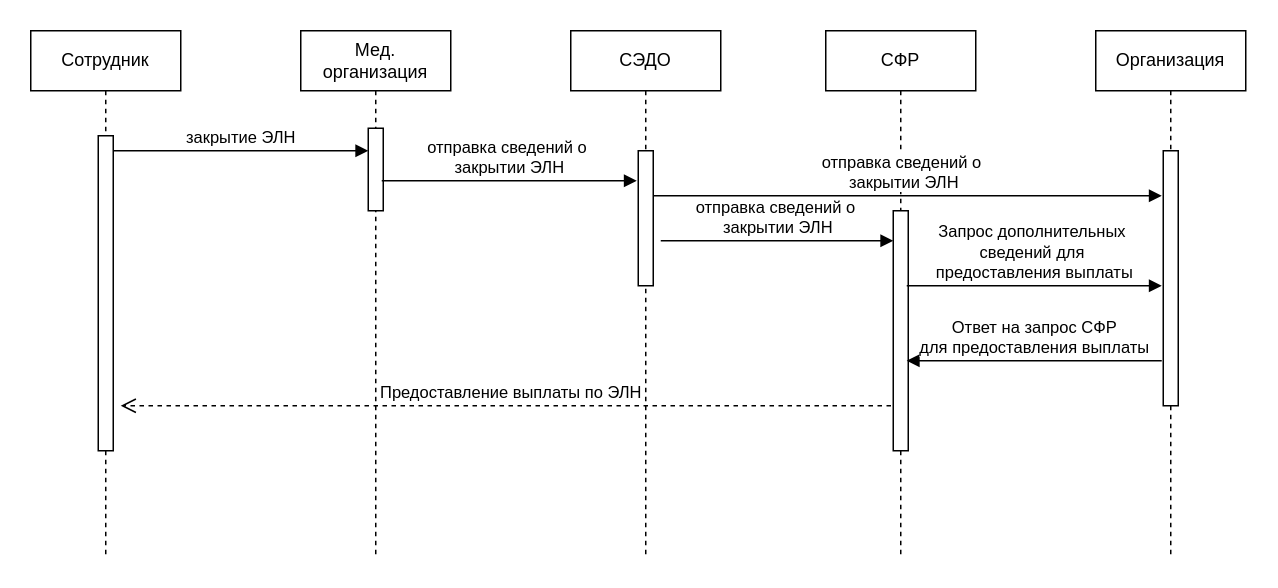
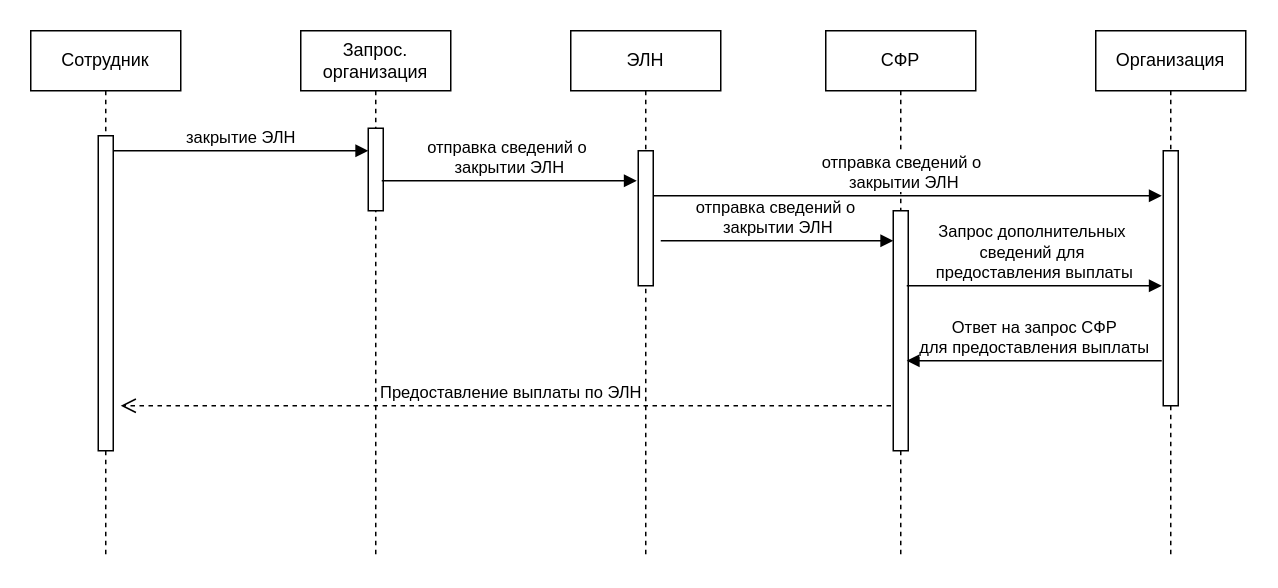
node "Мед. организация": label "Мед. организация" -> "Запрос. организация"
node "СЭДО": label "СЭДО" -> "ЭЛН"
